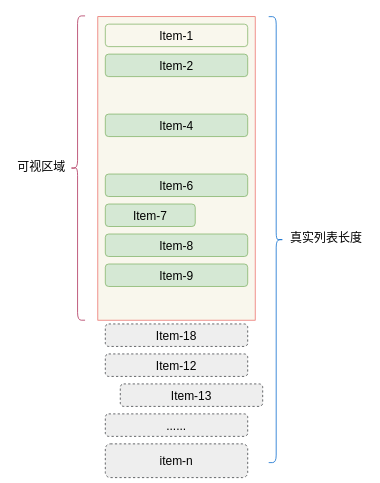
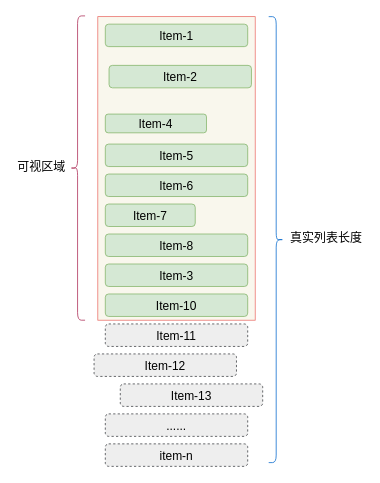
node "Item-1": fillcolor #f9f7ed -> #d5e8d4
node "Item-2": moved (177, 65) -> (180, 77)
node "Item-4": size 143x23 -> 101x19
node "Item-5": added
node "Item-9": label "Item-9" -> "Item-3"
node "Item-10": added
node "Item-18": label "Item-18" -> "Item-11"
node "Item-12": moved (177, 365) -> (165, 365)
node "item-n": size 143x34 -> 143x23
